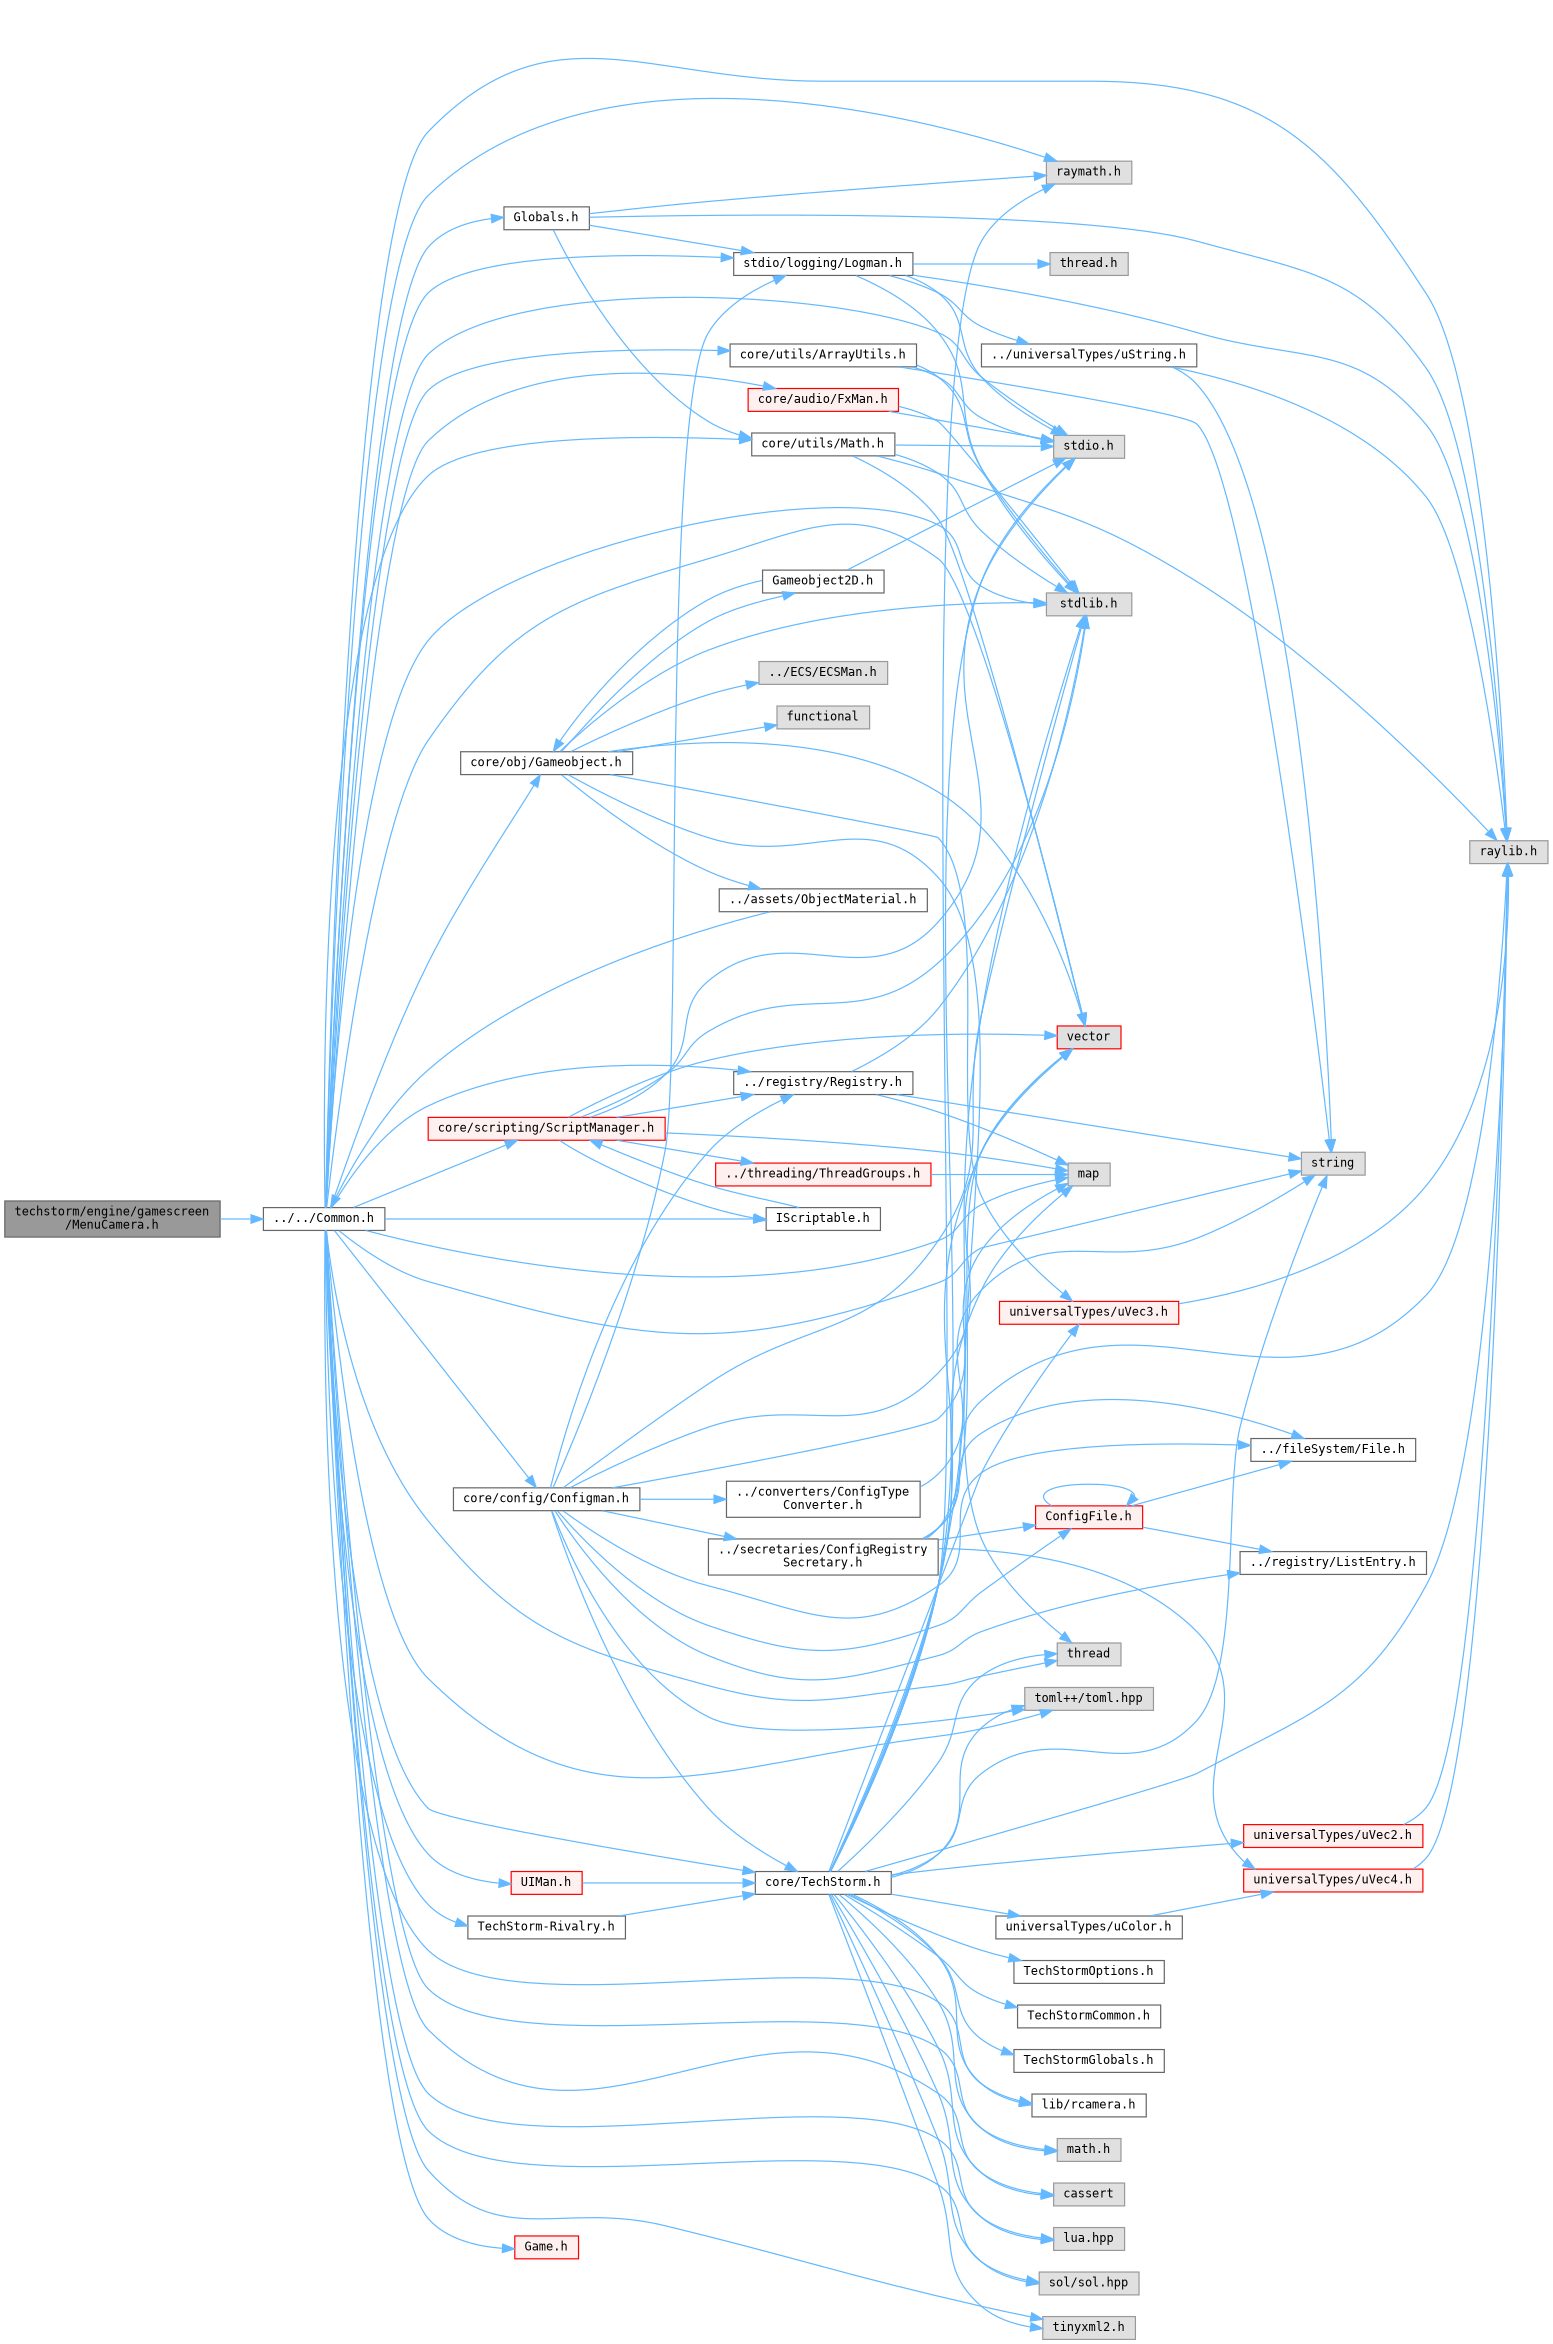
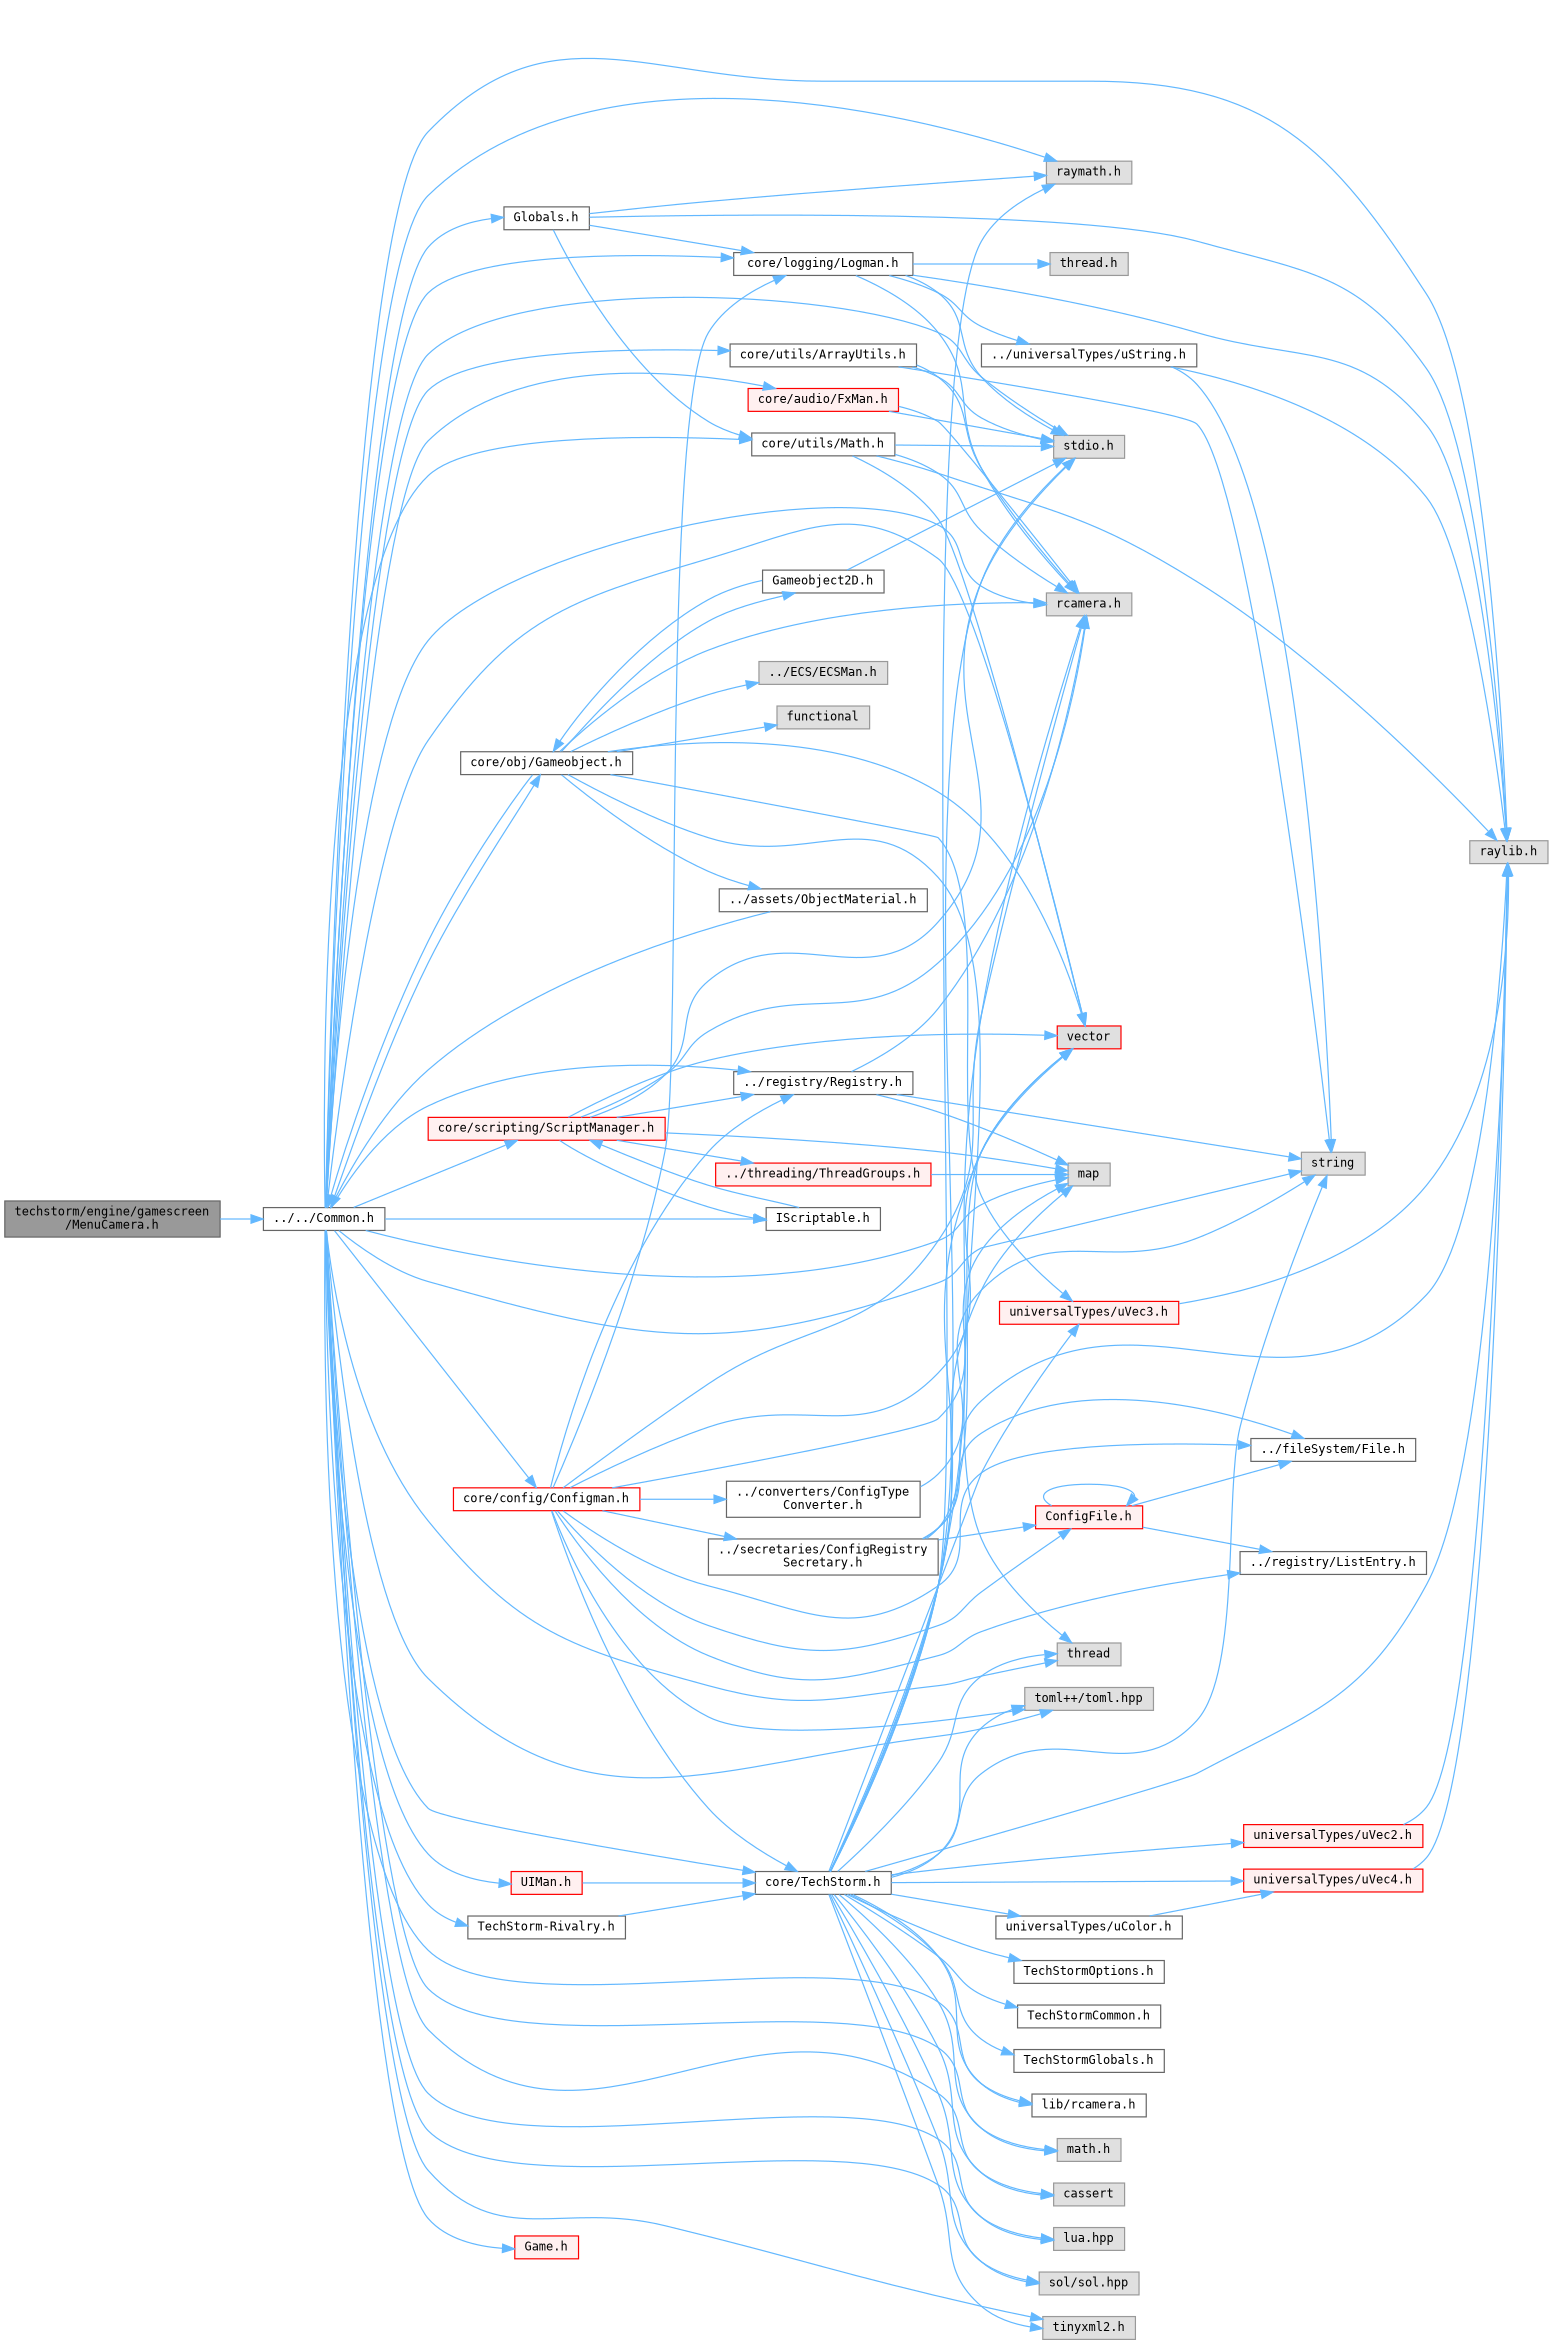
node "stdio/logging/Logman.h": label "stdio/logging/Logman.h" -> "core/logging/Logman.h"
node "stdlib.h": label "stdlib.h" -> "rcamera.h"
edge "core/obj/Gameobject.h" -> "../../Common.h": added
node "core/config/Configman.h": color grey40 -> red
edge "../secretaries/ConfigRegistry Secretary.h" -> "universalTypes/uVec4.h": now "core/TechStorm.h" -> "universalTypes/uVec4.h"
